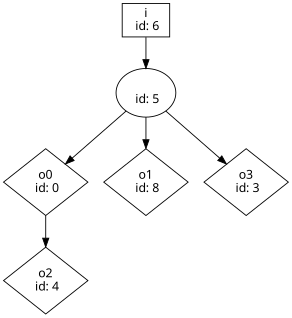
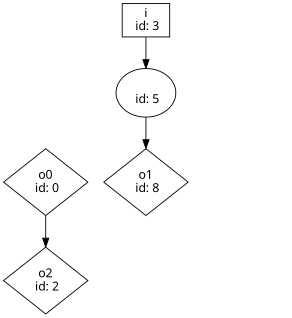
node "i id: 6": label "i id: 6" -> "i id: 3"
edge "id: 5" -> "o0 id: 0": removed
node "o3 id: 3": removed
node "o2 id: 4": label "o2 id: 4" -> "o2 id: 2"
